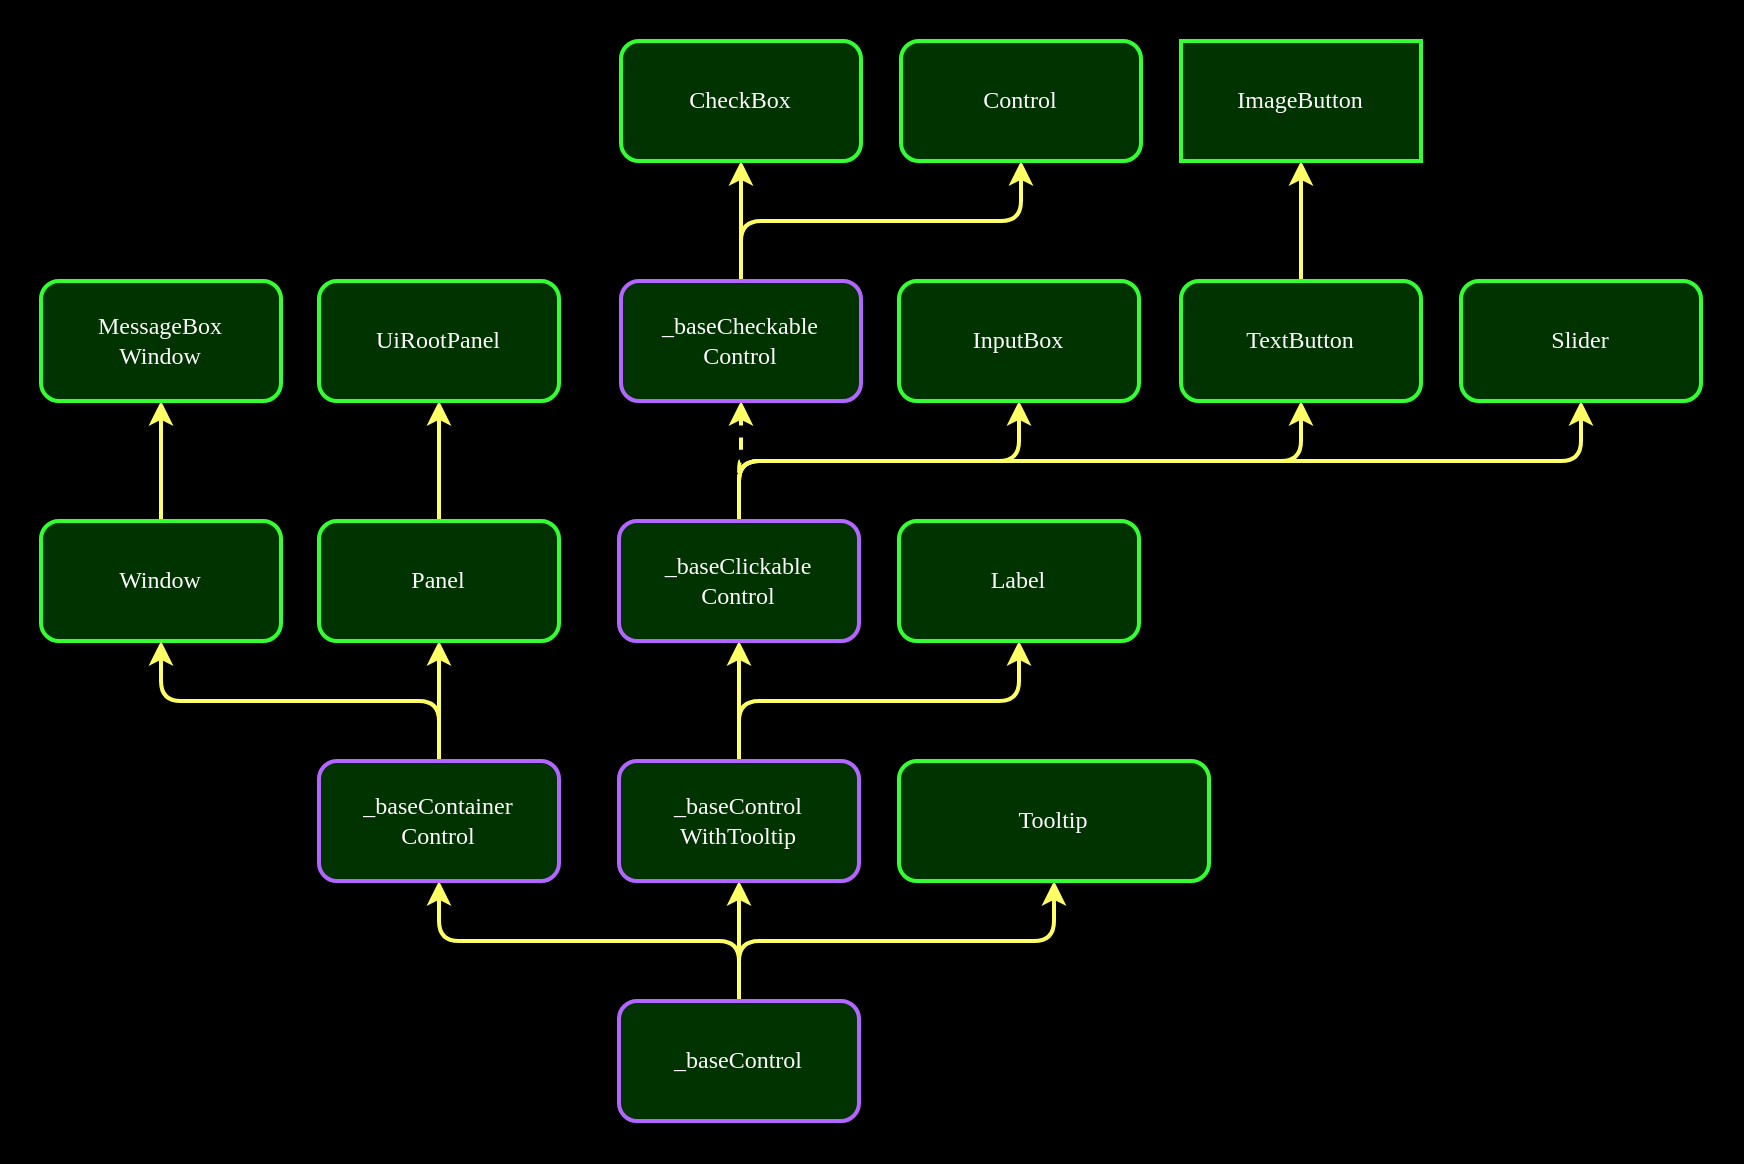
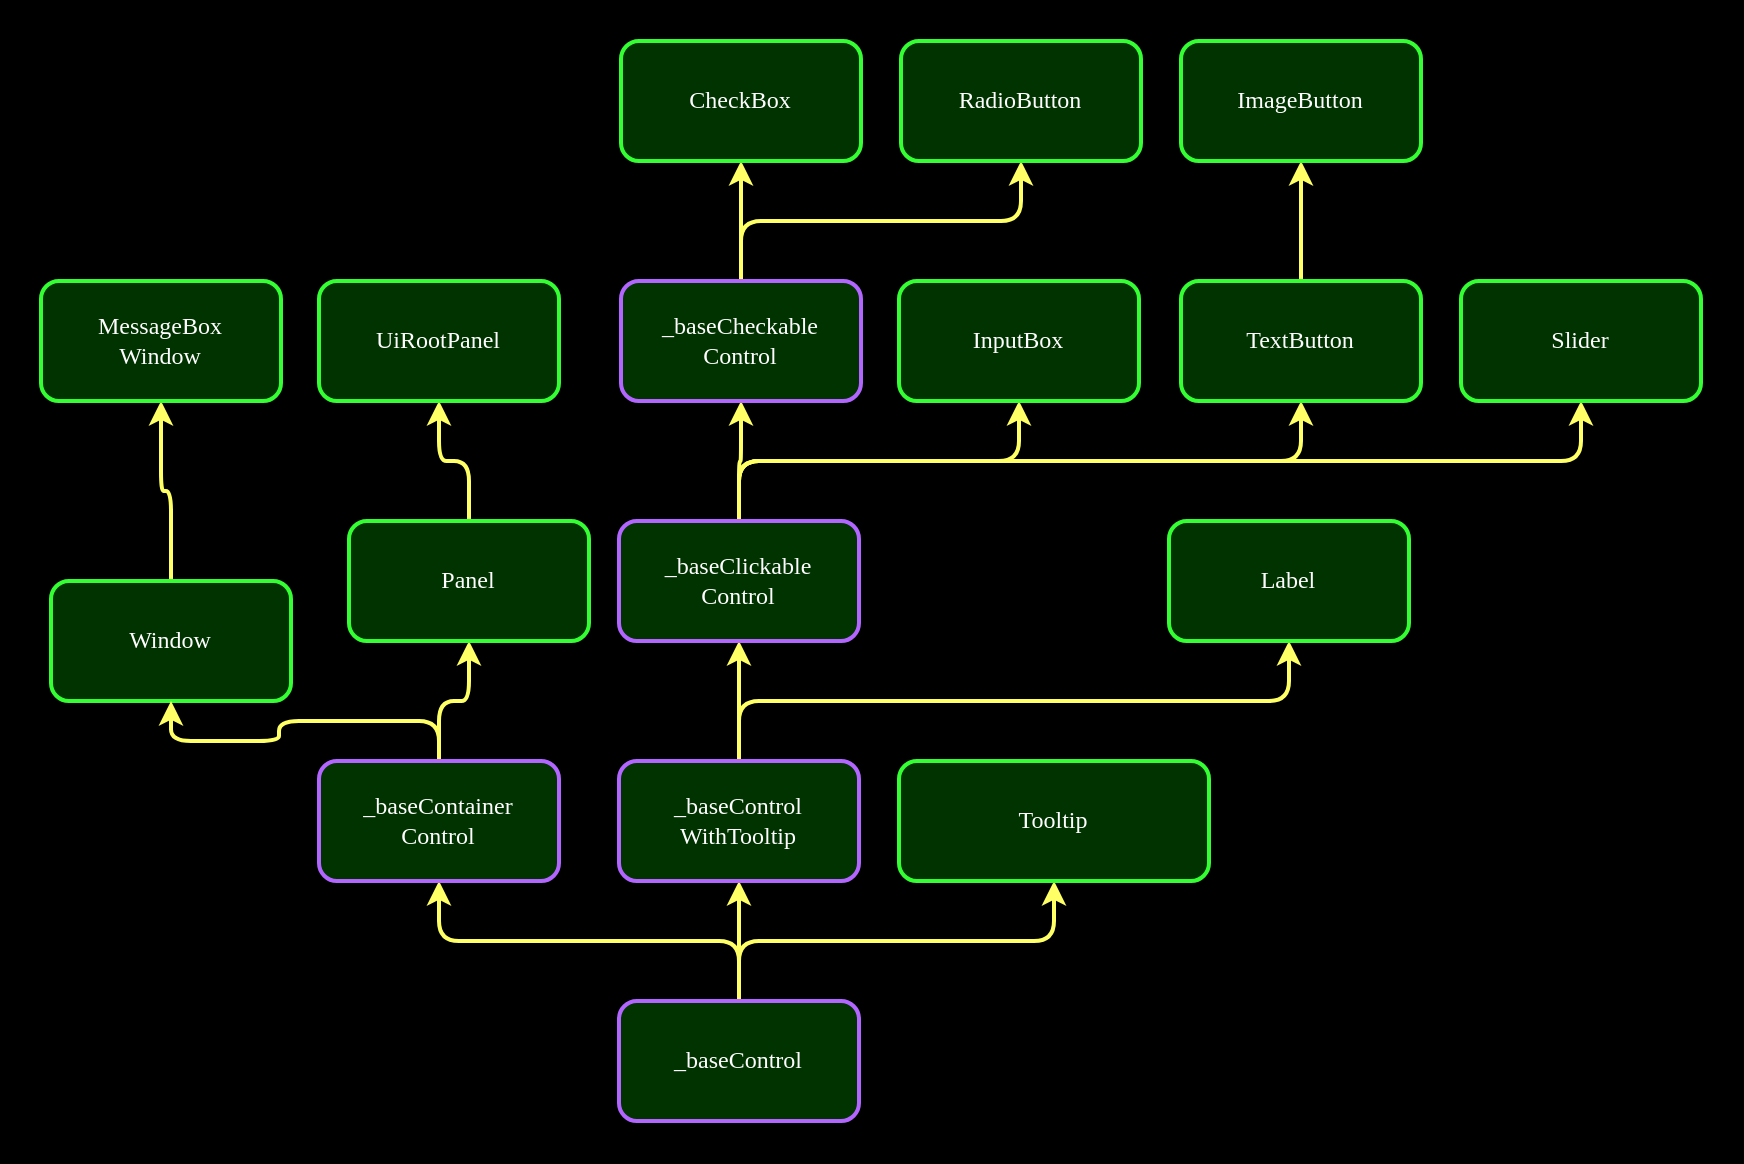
node "Control": label "Control" -> "RadioButton"
node "ImageButton": shape rectangle -> rounded rectangle
edge "_baseClickable Control" -> "_baseCheckable Control": style dashed -> solid
node "Window": moved (161, 581) -> (171, 641)
node "Panel": moved (439, 581) -> (469, 581)
node "Label": moved (1019, 581) -> (1289, 581)
